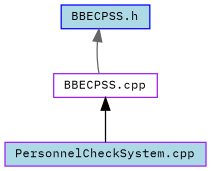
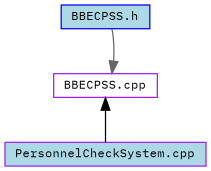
edge "BBECPSS.cpp" -> "BBECPSS.h": reversed
